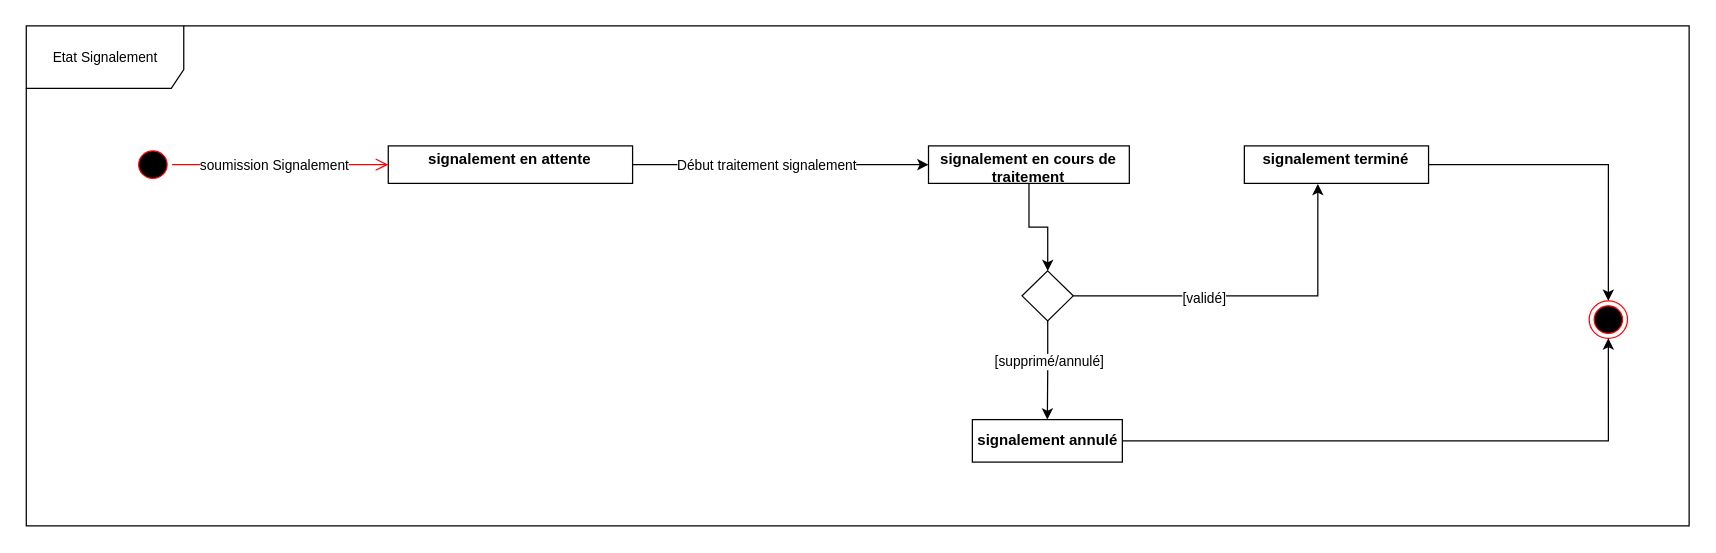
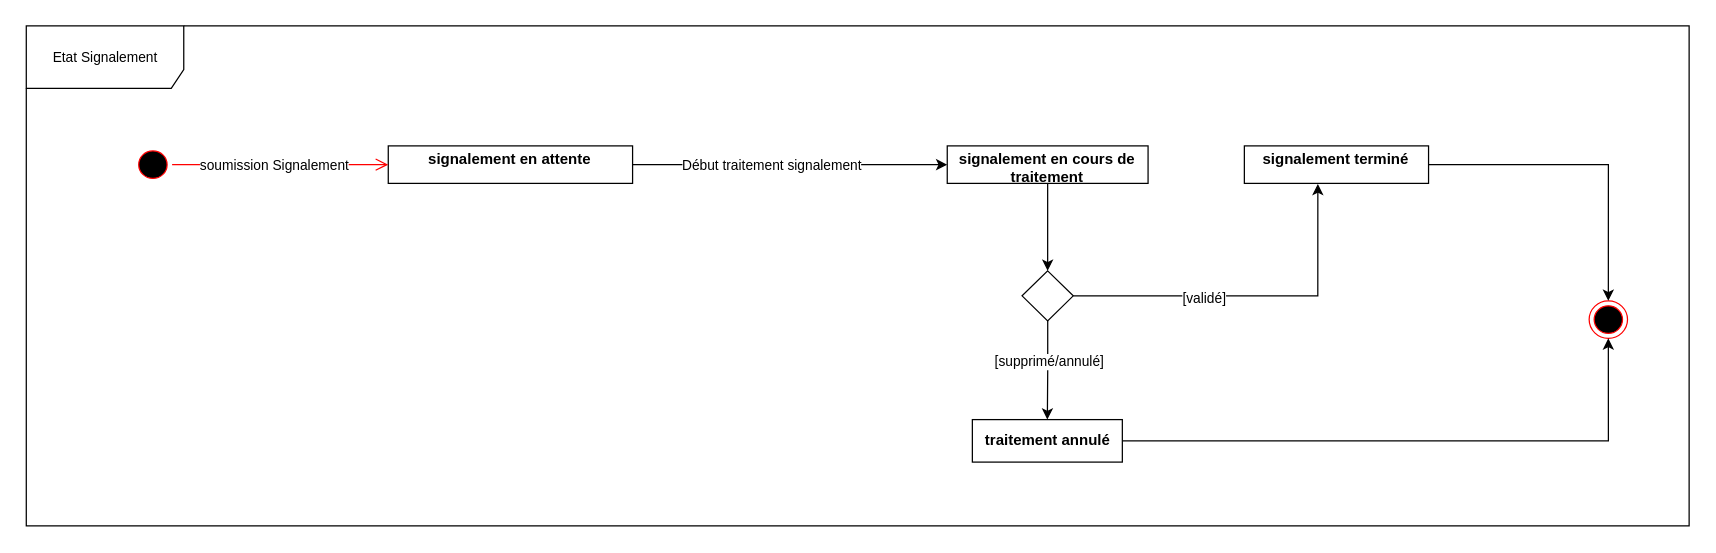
node "signalement en cours de traitement": moved (1029, 164) -> (1048, 164)
node "signalement annulé": label "signalement annulé" -> "traitement annulé"
